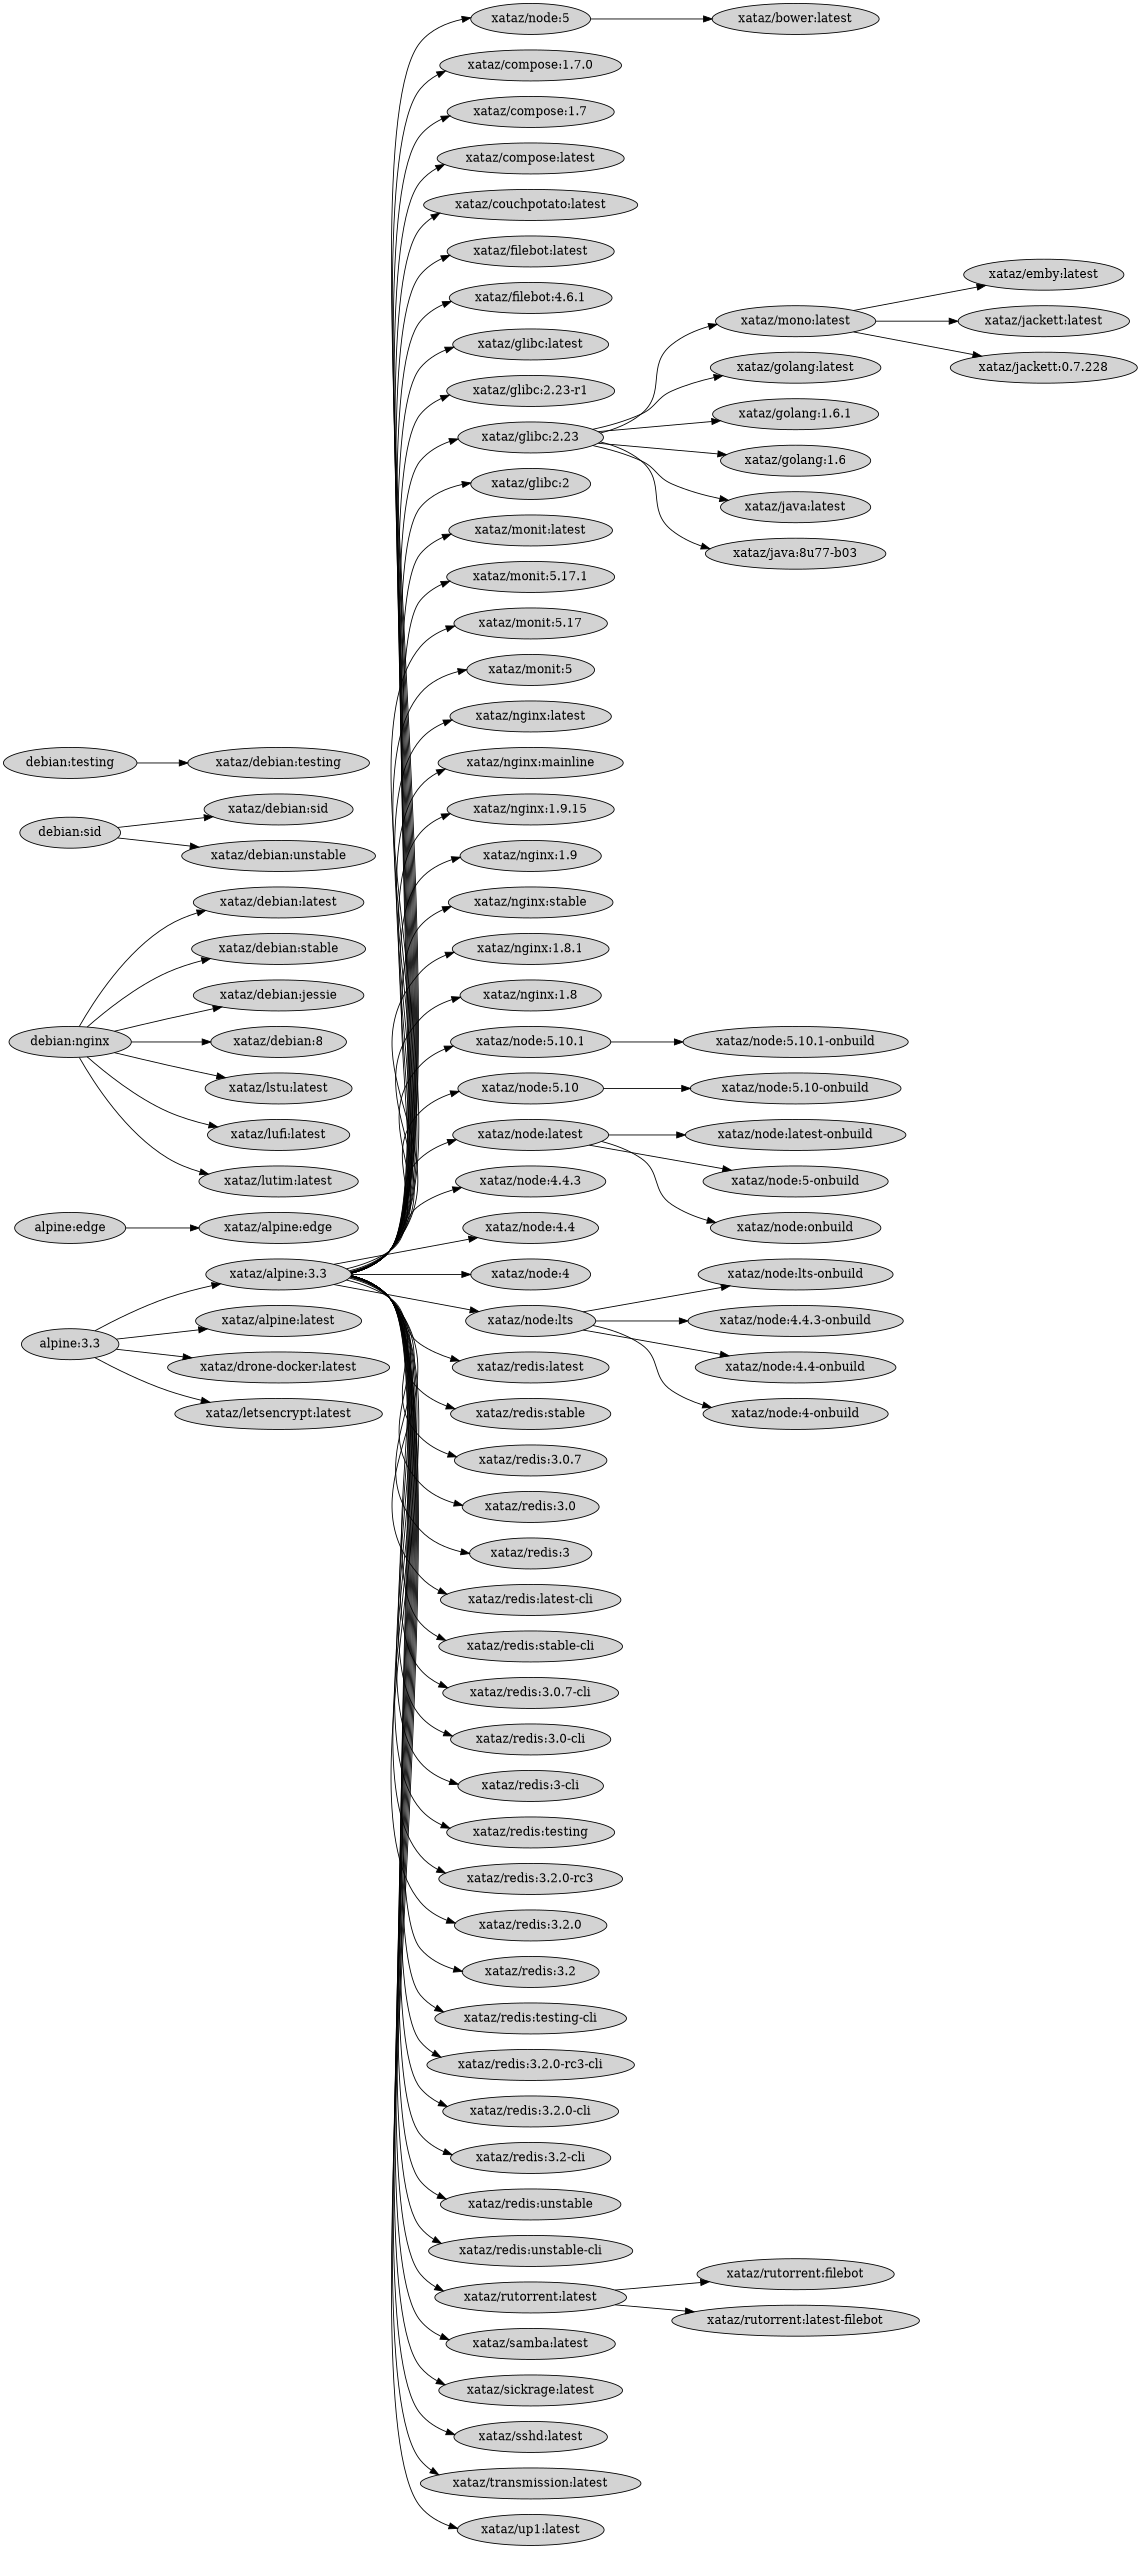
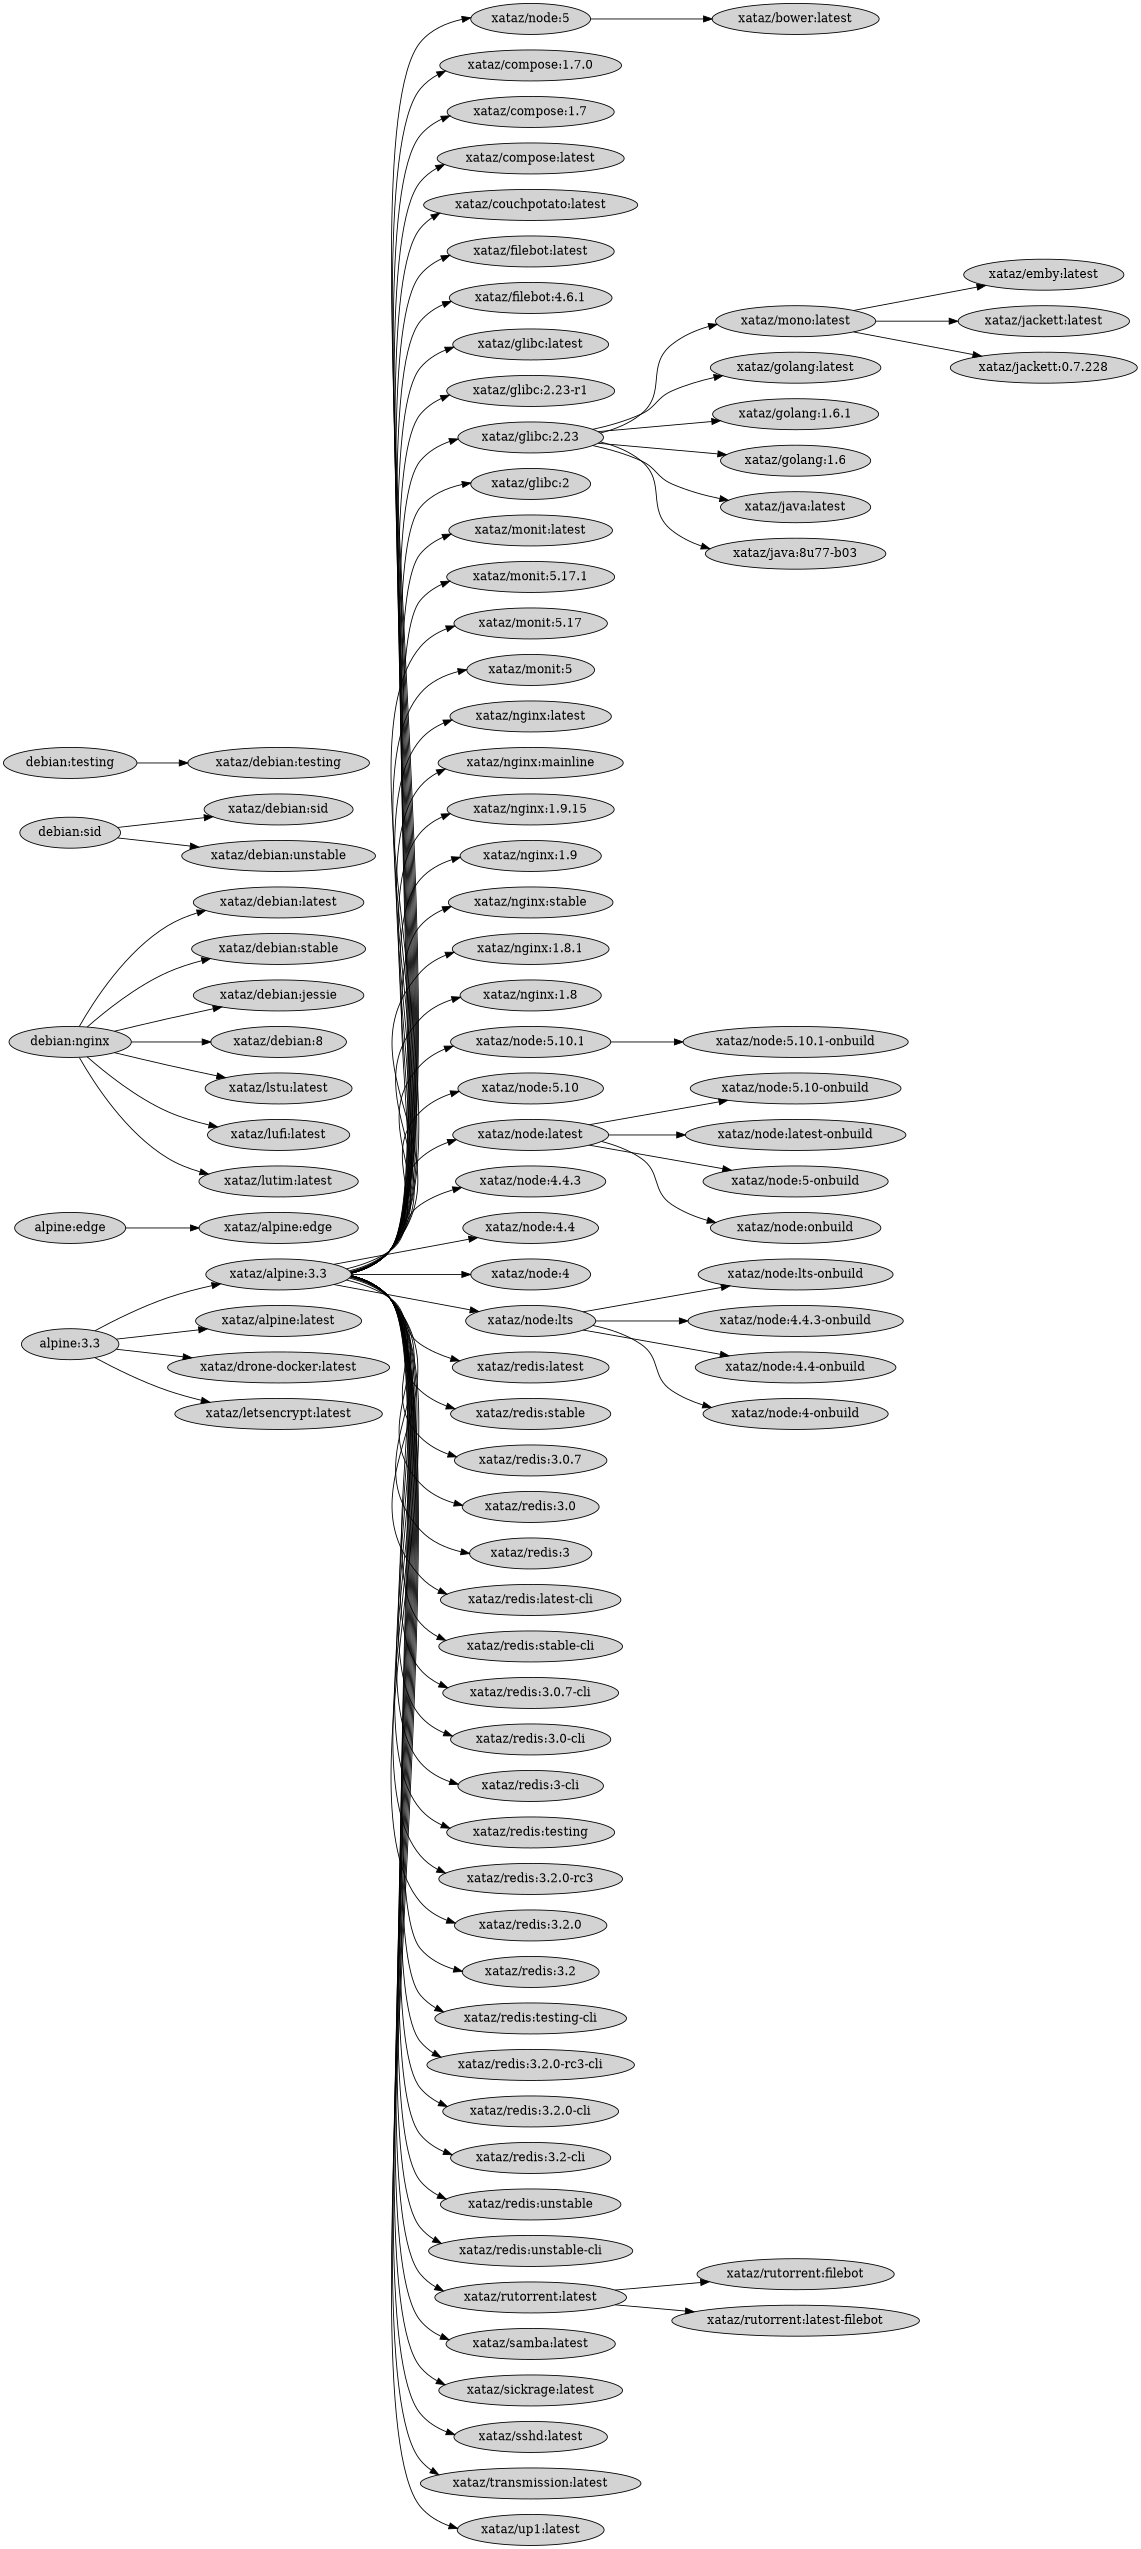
edge "xataz/node:5.10" -> "xataz/node:5.10-onbuild": now "xataz/node:latest" -> "xataz/node:5.10-onbuild"
